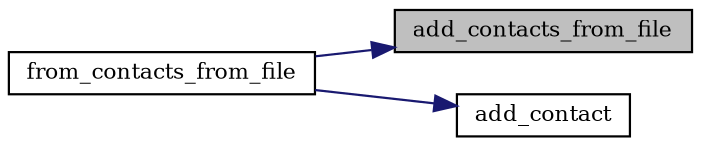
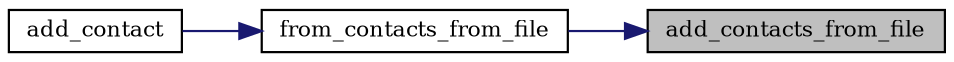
edge "from_contacts_from_file" -> "add_contact": reversed
